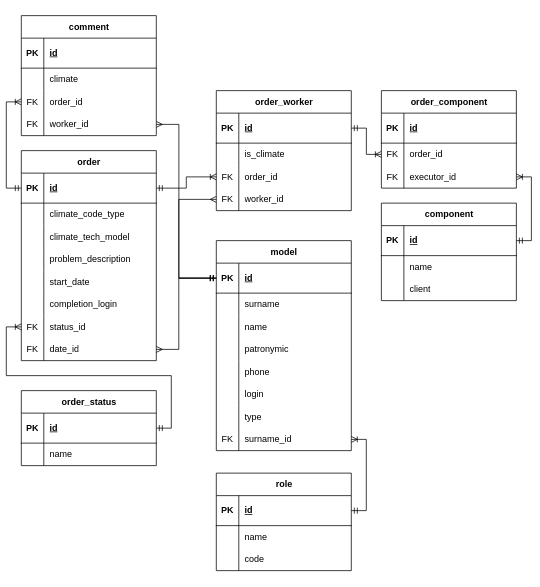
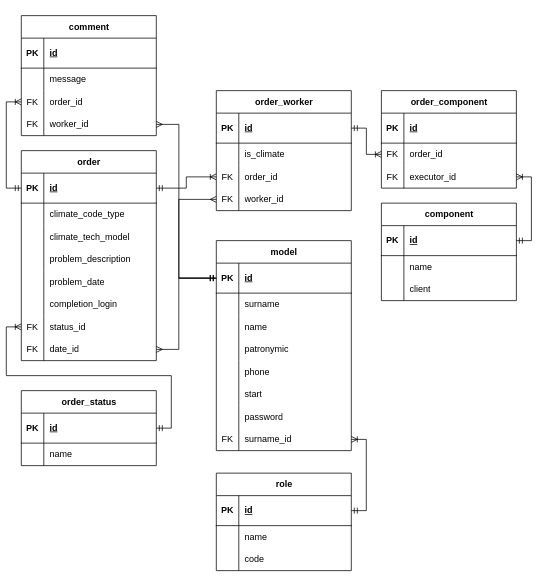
node "climate": label "climate" -> "message"
node "start_date": label "start_date" -> "problem_date"
node "login": label "login" -> "start"
node "type": label "type" -> "password"
